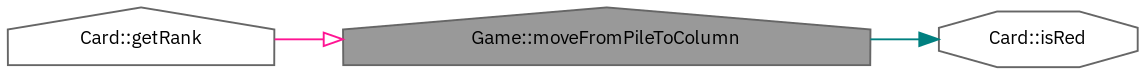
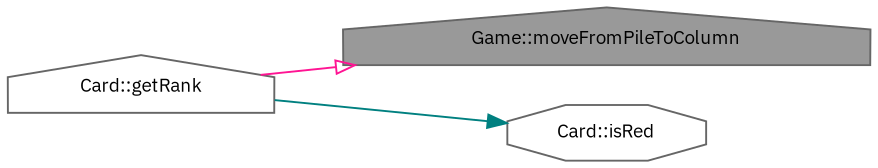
edge "Game::moveFromPileToColumn" -> "Card::isRed": now "Card::getRank" -> "Card::isRed"
